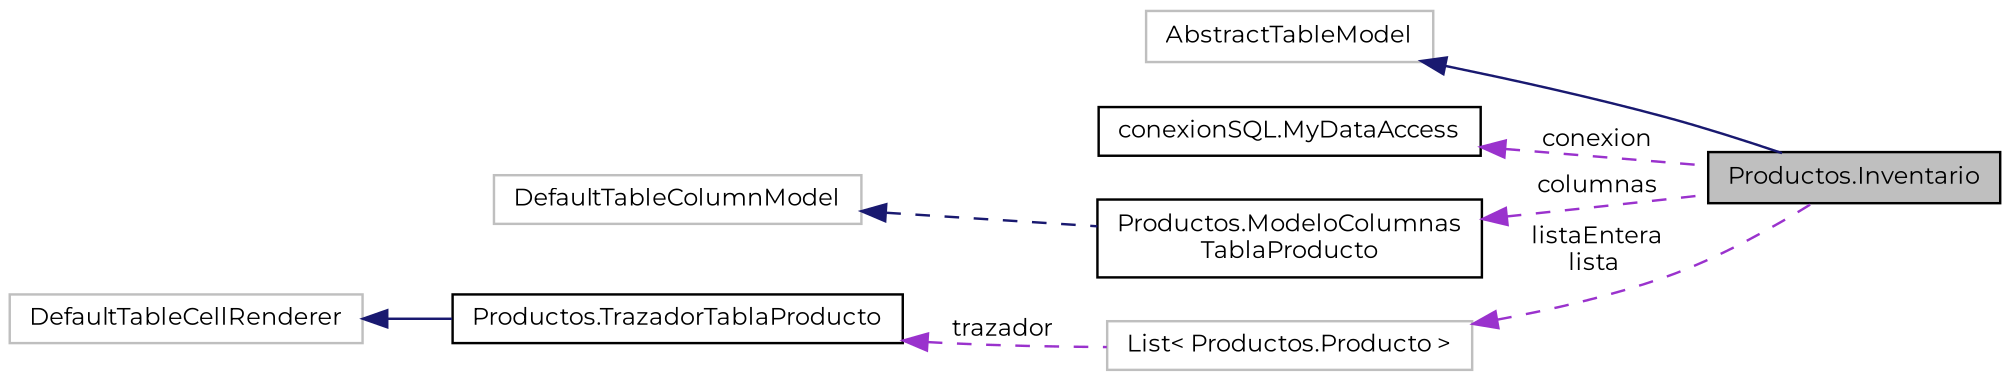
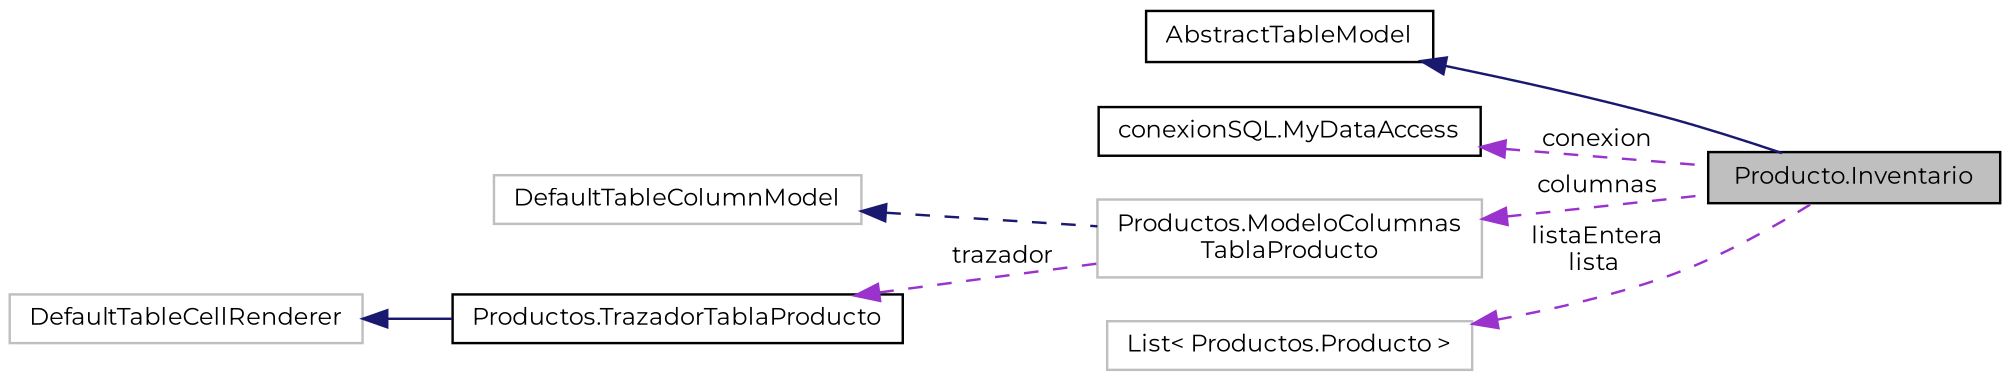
node "AbstractTableModel": color grey75 -> black
node "Productos.Inventario": label "Productos.Inventario" -> "Producto.Inventario"
node "Productos.ModeloColumnas TablaProducto": color black -> grey75
edge "List< Productos.Producto >" -> "Productos.TrazadorTablaProducto": now "Productos.ModeloColumnas TablaProducto" -> "Productos.TrazadorTablaProducto"
